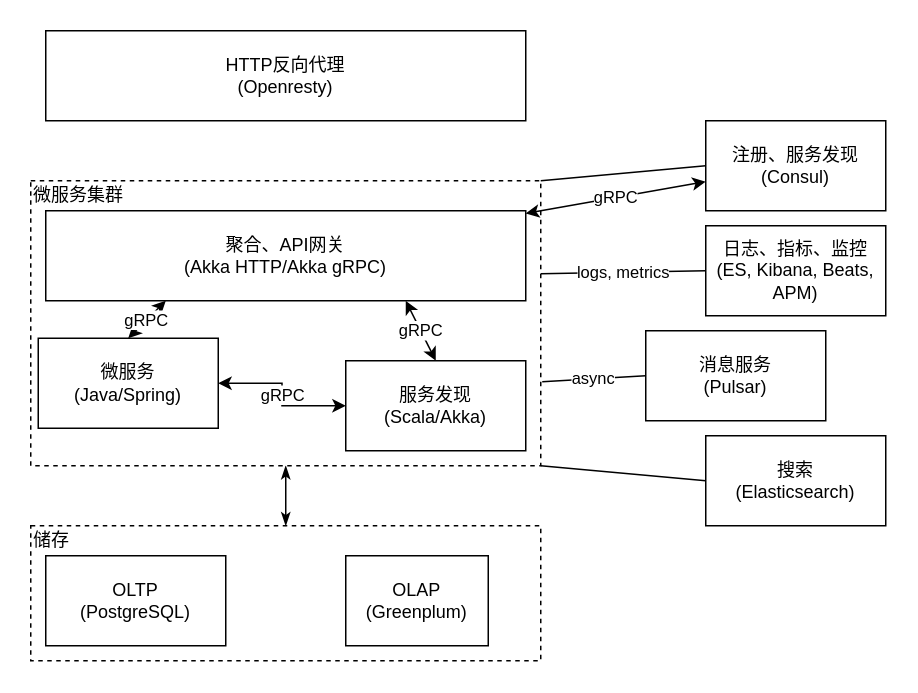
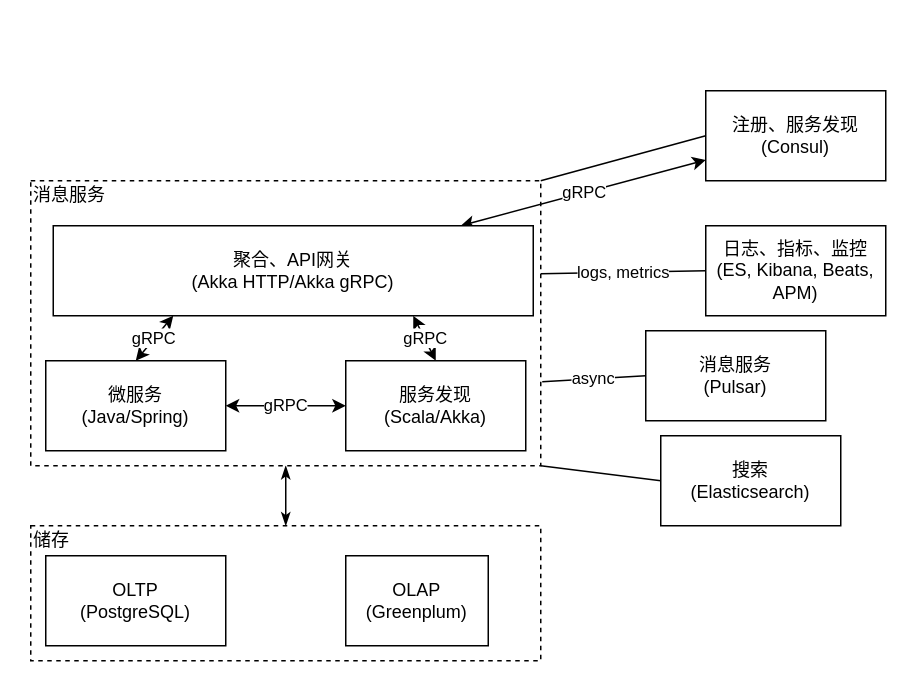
node "HTTP反向代理 (Openresty)": removed
node "注册、服务发现 (Consul)": moved (796, 166) -> (796, 136)
node "微服务集群": label "微服务集群" -> "消息服务"
node "聚合、API网关 (Akka HTTP/Akka gRPC)": moved (286, 256) -> (293, 271)
node "微服务 (Java/Spring)": moved (128, 383) -> (136, 406)
node "搜索 (Elasticsearch)": moved (796, 481) -> (751, 481)
